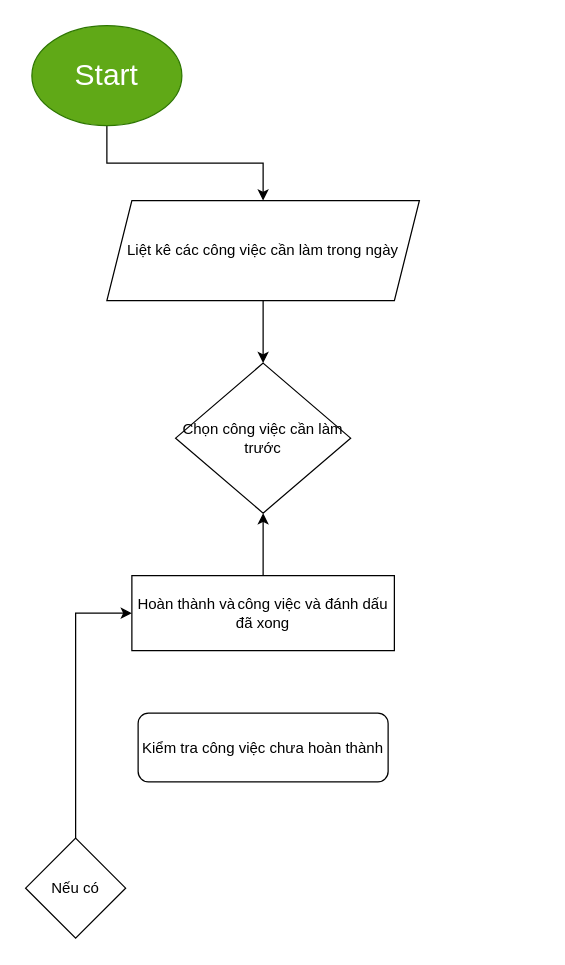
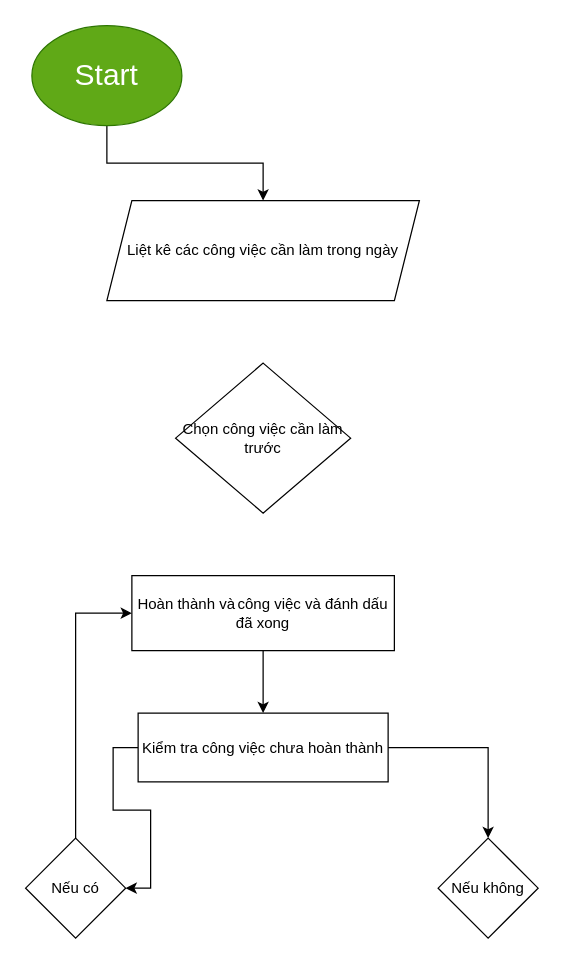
edge "Liệt kê các công việc cần làm trong ngày" -> "Chọn công việc cần làm trước": removed
edge "Hoàn thành và công việc và đánh dấu đã xong" -> "Chọn công việc cần làm trước": now "Hoàn thành và công việc và đánh dấu đã xong" -> "Kiểm tra công việc chưa hoàn thành"
node "Kiểm tra công việc chưa hoàn thành": shape rounded rectangle -> rectangle
edge "Kiểm tra công việc chưa hoàn thành" -> "Nếu không": added
edge "Kiểm tra công việc chưa hoàn thành" -> "Nếu có": added
node "Nếu không": added
